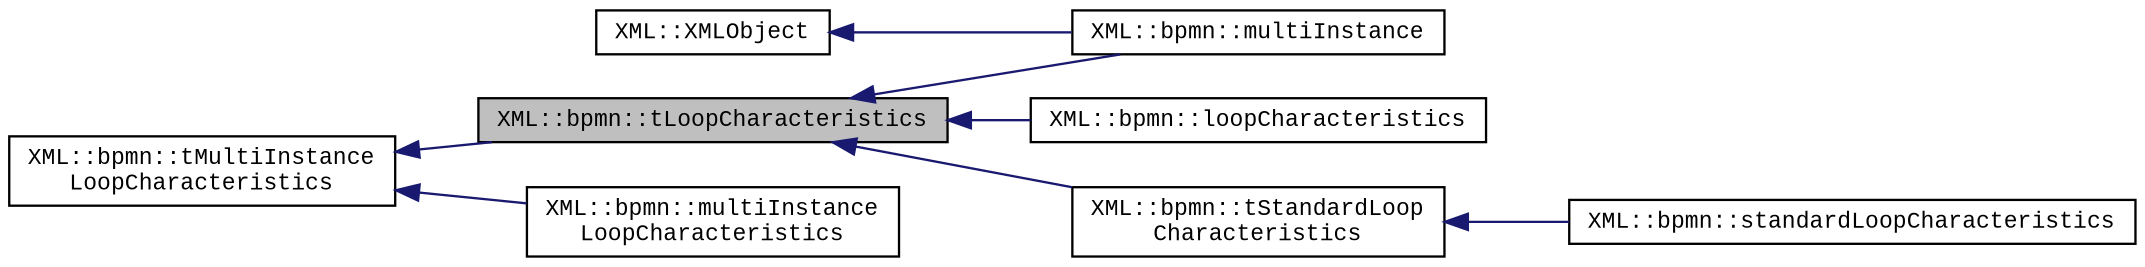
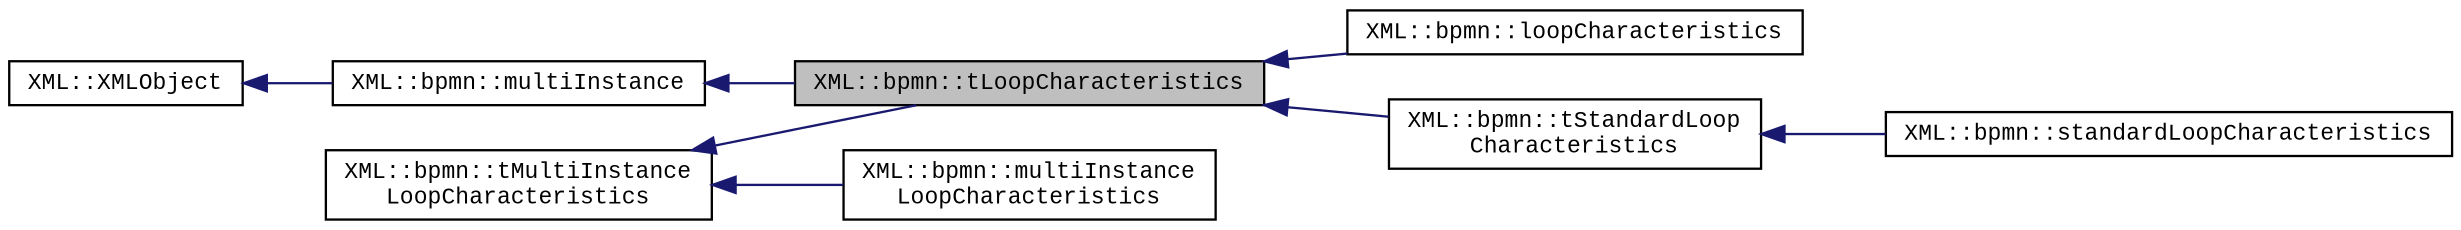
edge "XML::bpmn::multiInstance" -> "XML::bpmn::tLoopCharacteristics": reversed
